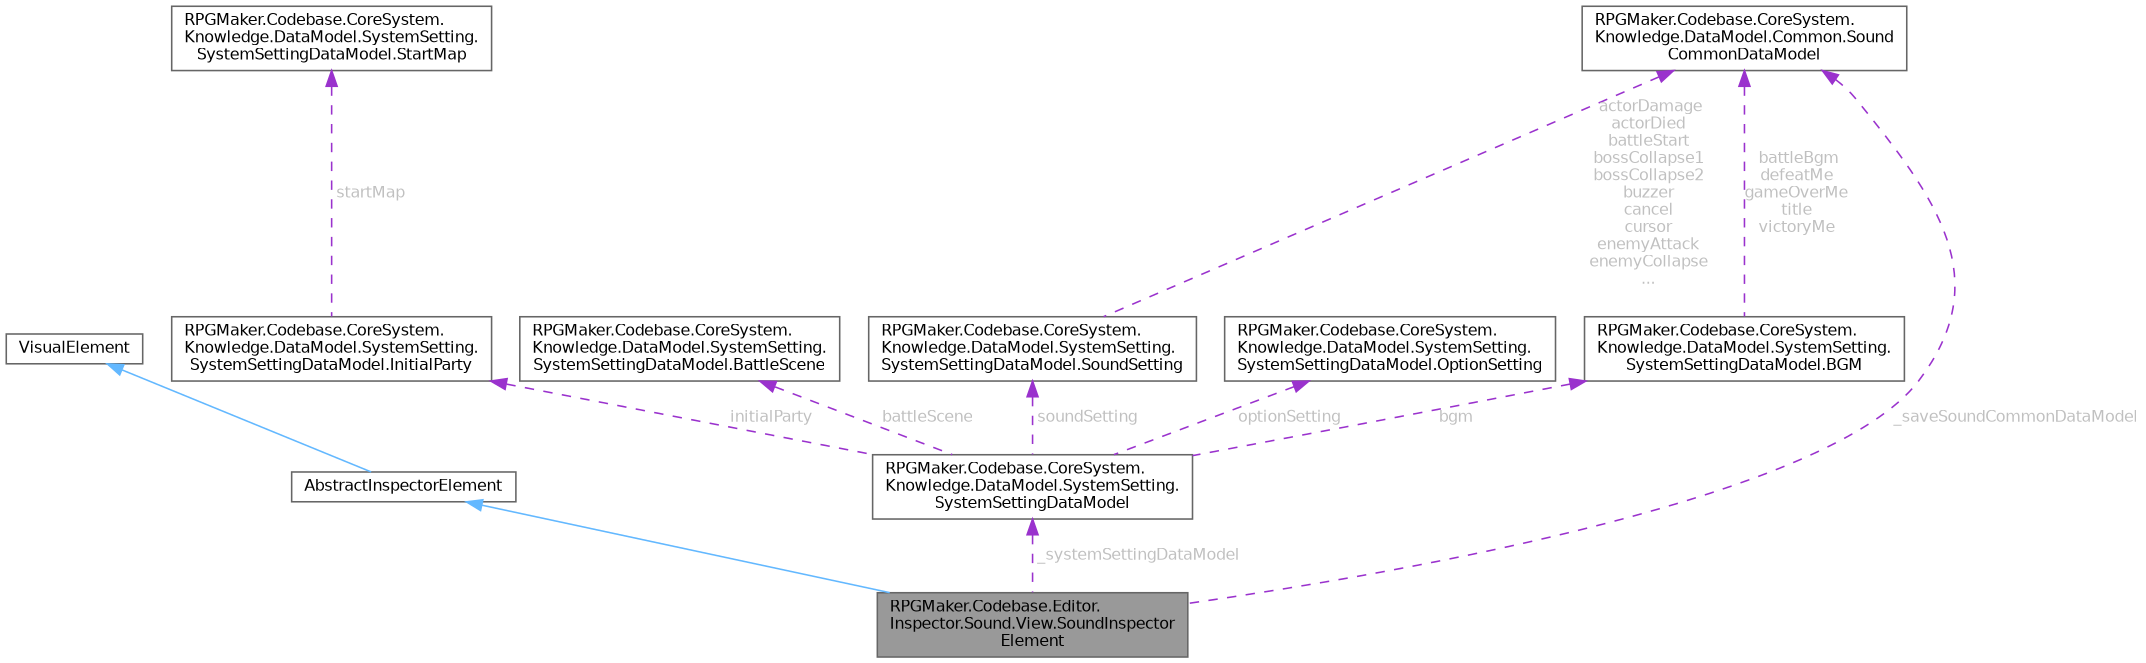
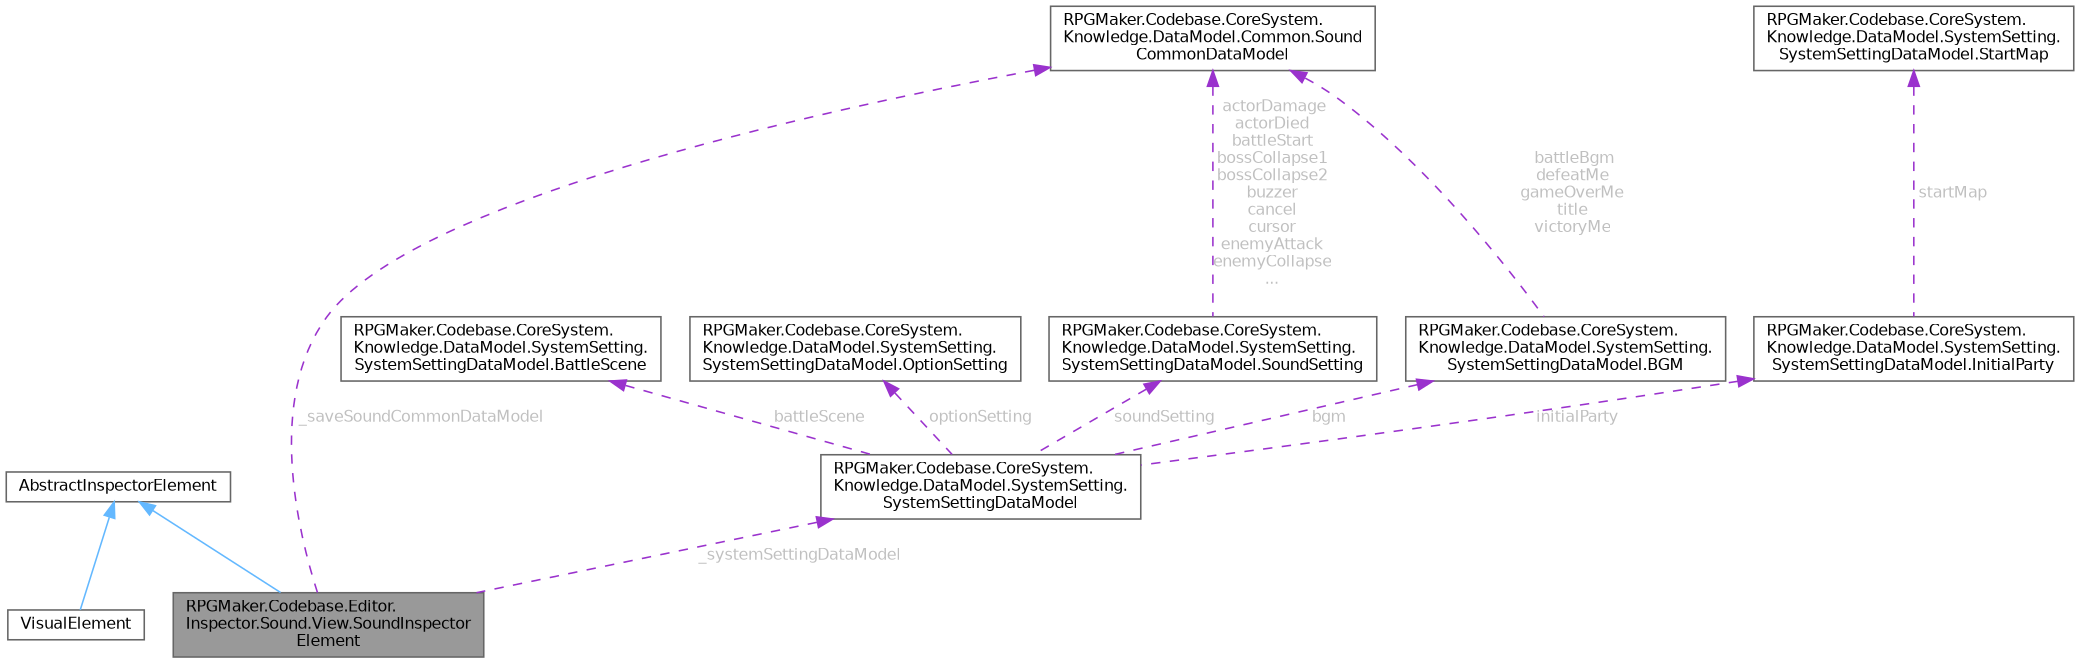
edge "AbstractInspectorElement" -> "VisualElement": reversed
